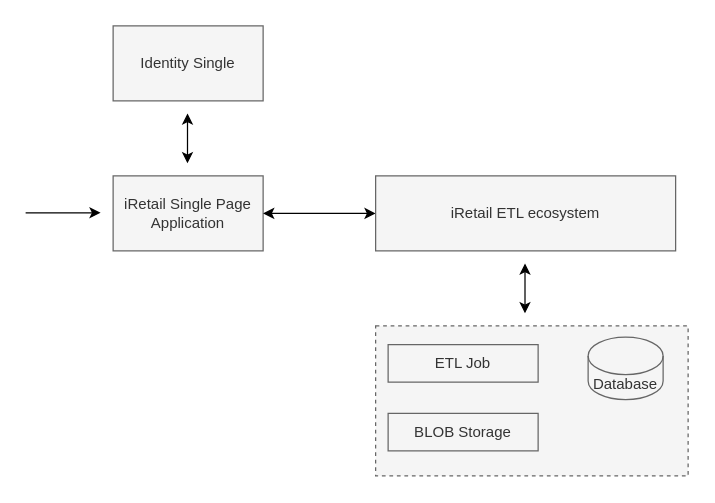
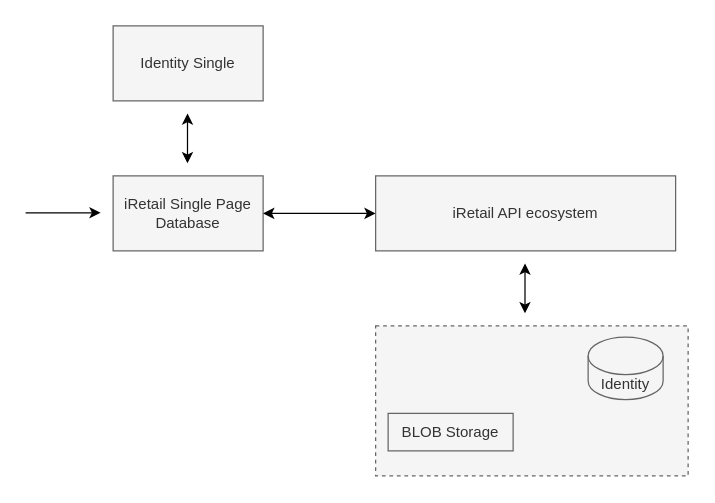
node "iRetail Single Page Application": label "iRetail Single Page Application" -> "iRetail Single Page Database"
node "iRetail ETL ecosystem": label "iRetail ETL ecosystem" -> "iRetail API ecosystem"
node "ETL Job": removed
node "Database": label "Database" -> "Identity"
node "BLOB Storage": size 150x38 -> 125x38
